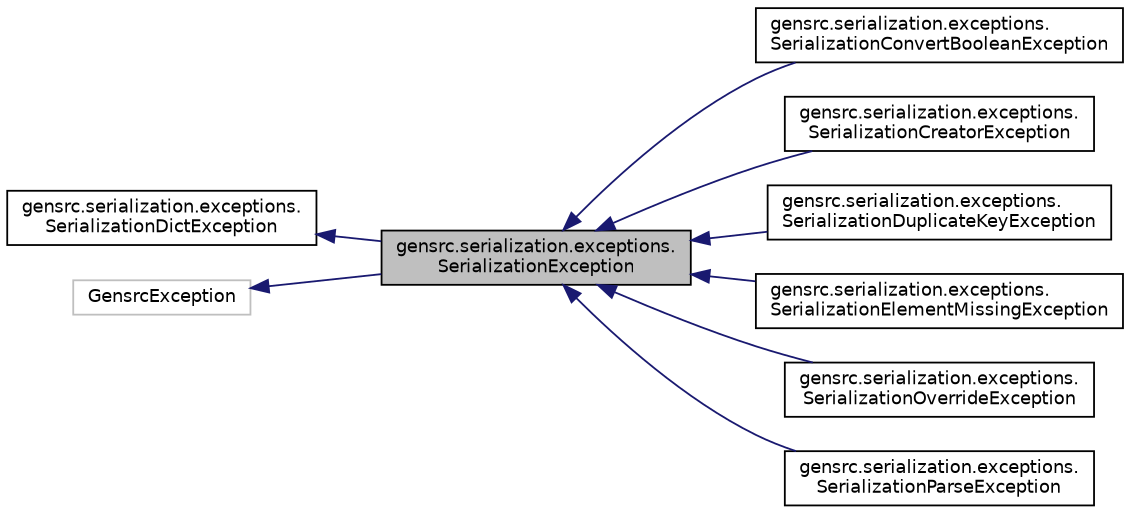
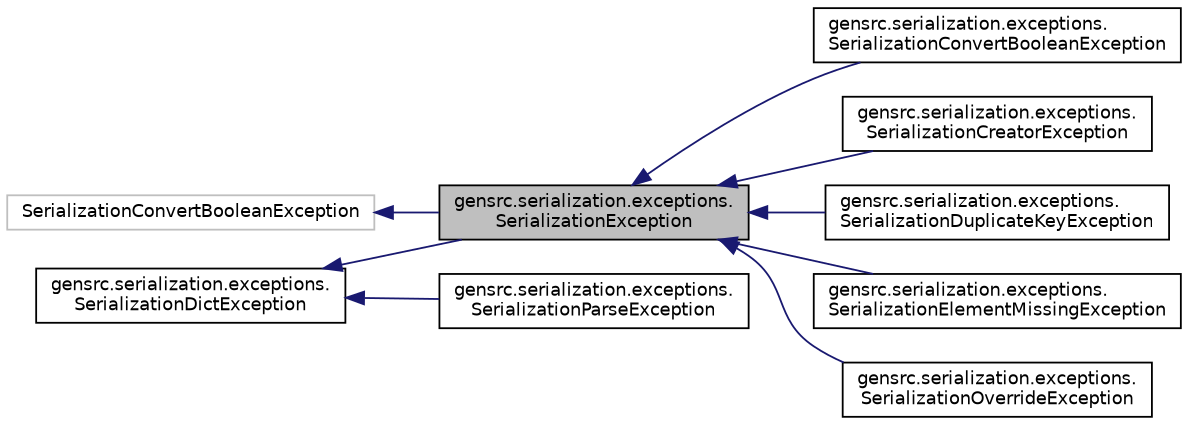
node "GensrcException": label "GensrcException" -> "SerializationConvertBooleanException"
edge "gensrc.serialization.exceptions. SerializationParseException" -> "gensrc.serialization.exceptions. SerializationException": now "gensrc.serialization.exceptions. SerializationParseException" -> "gensrc.serialization.exceptions. SerializationDictException"
